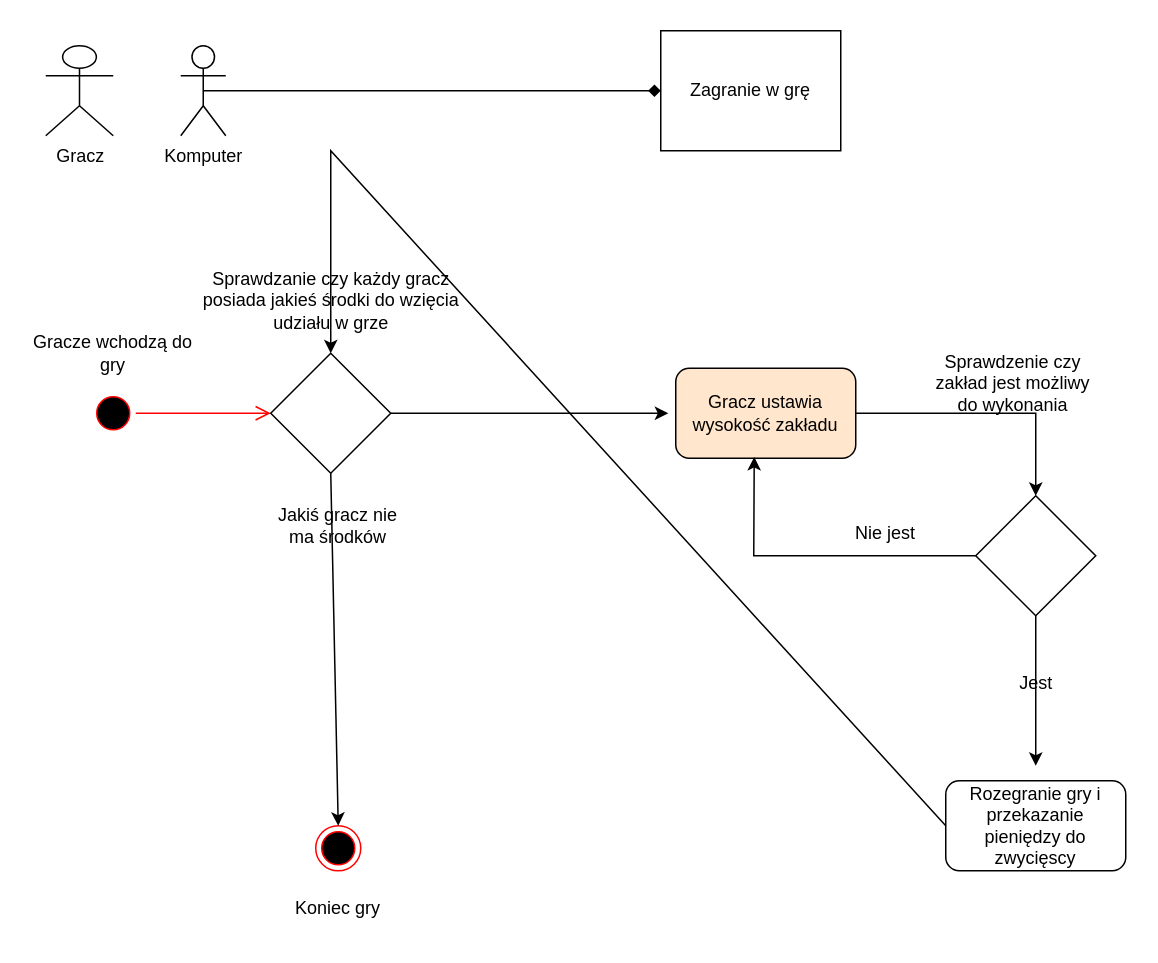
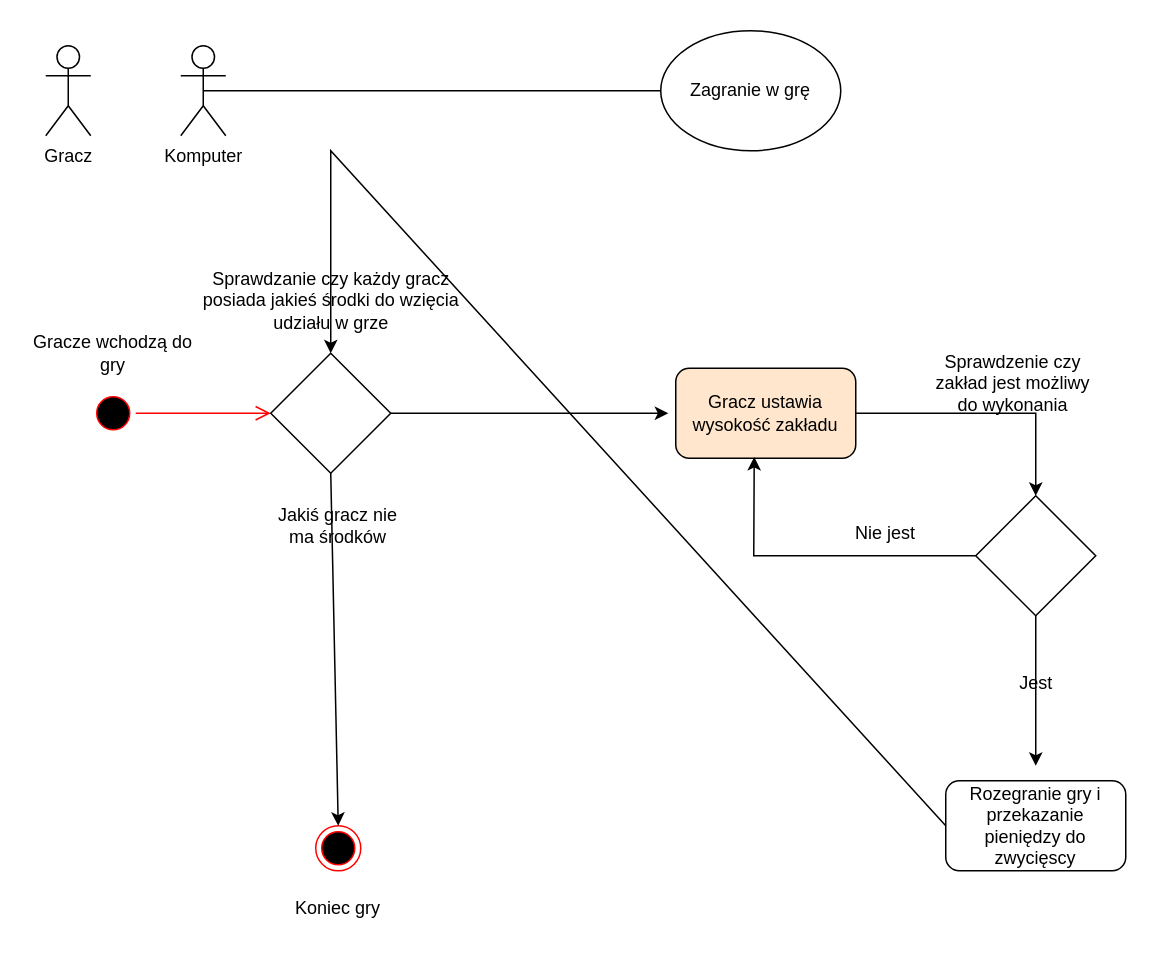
node "Gracz": size 68x90 -> 45x90
edge "Komputer" -> "Zagranie w grę": arrowhead diamond -> none
node "Zagranie w grę": shape rectangle -> ellipse
